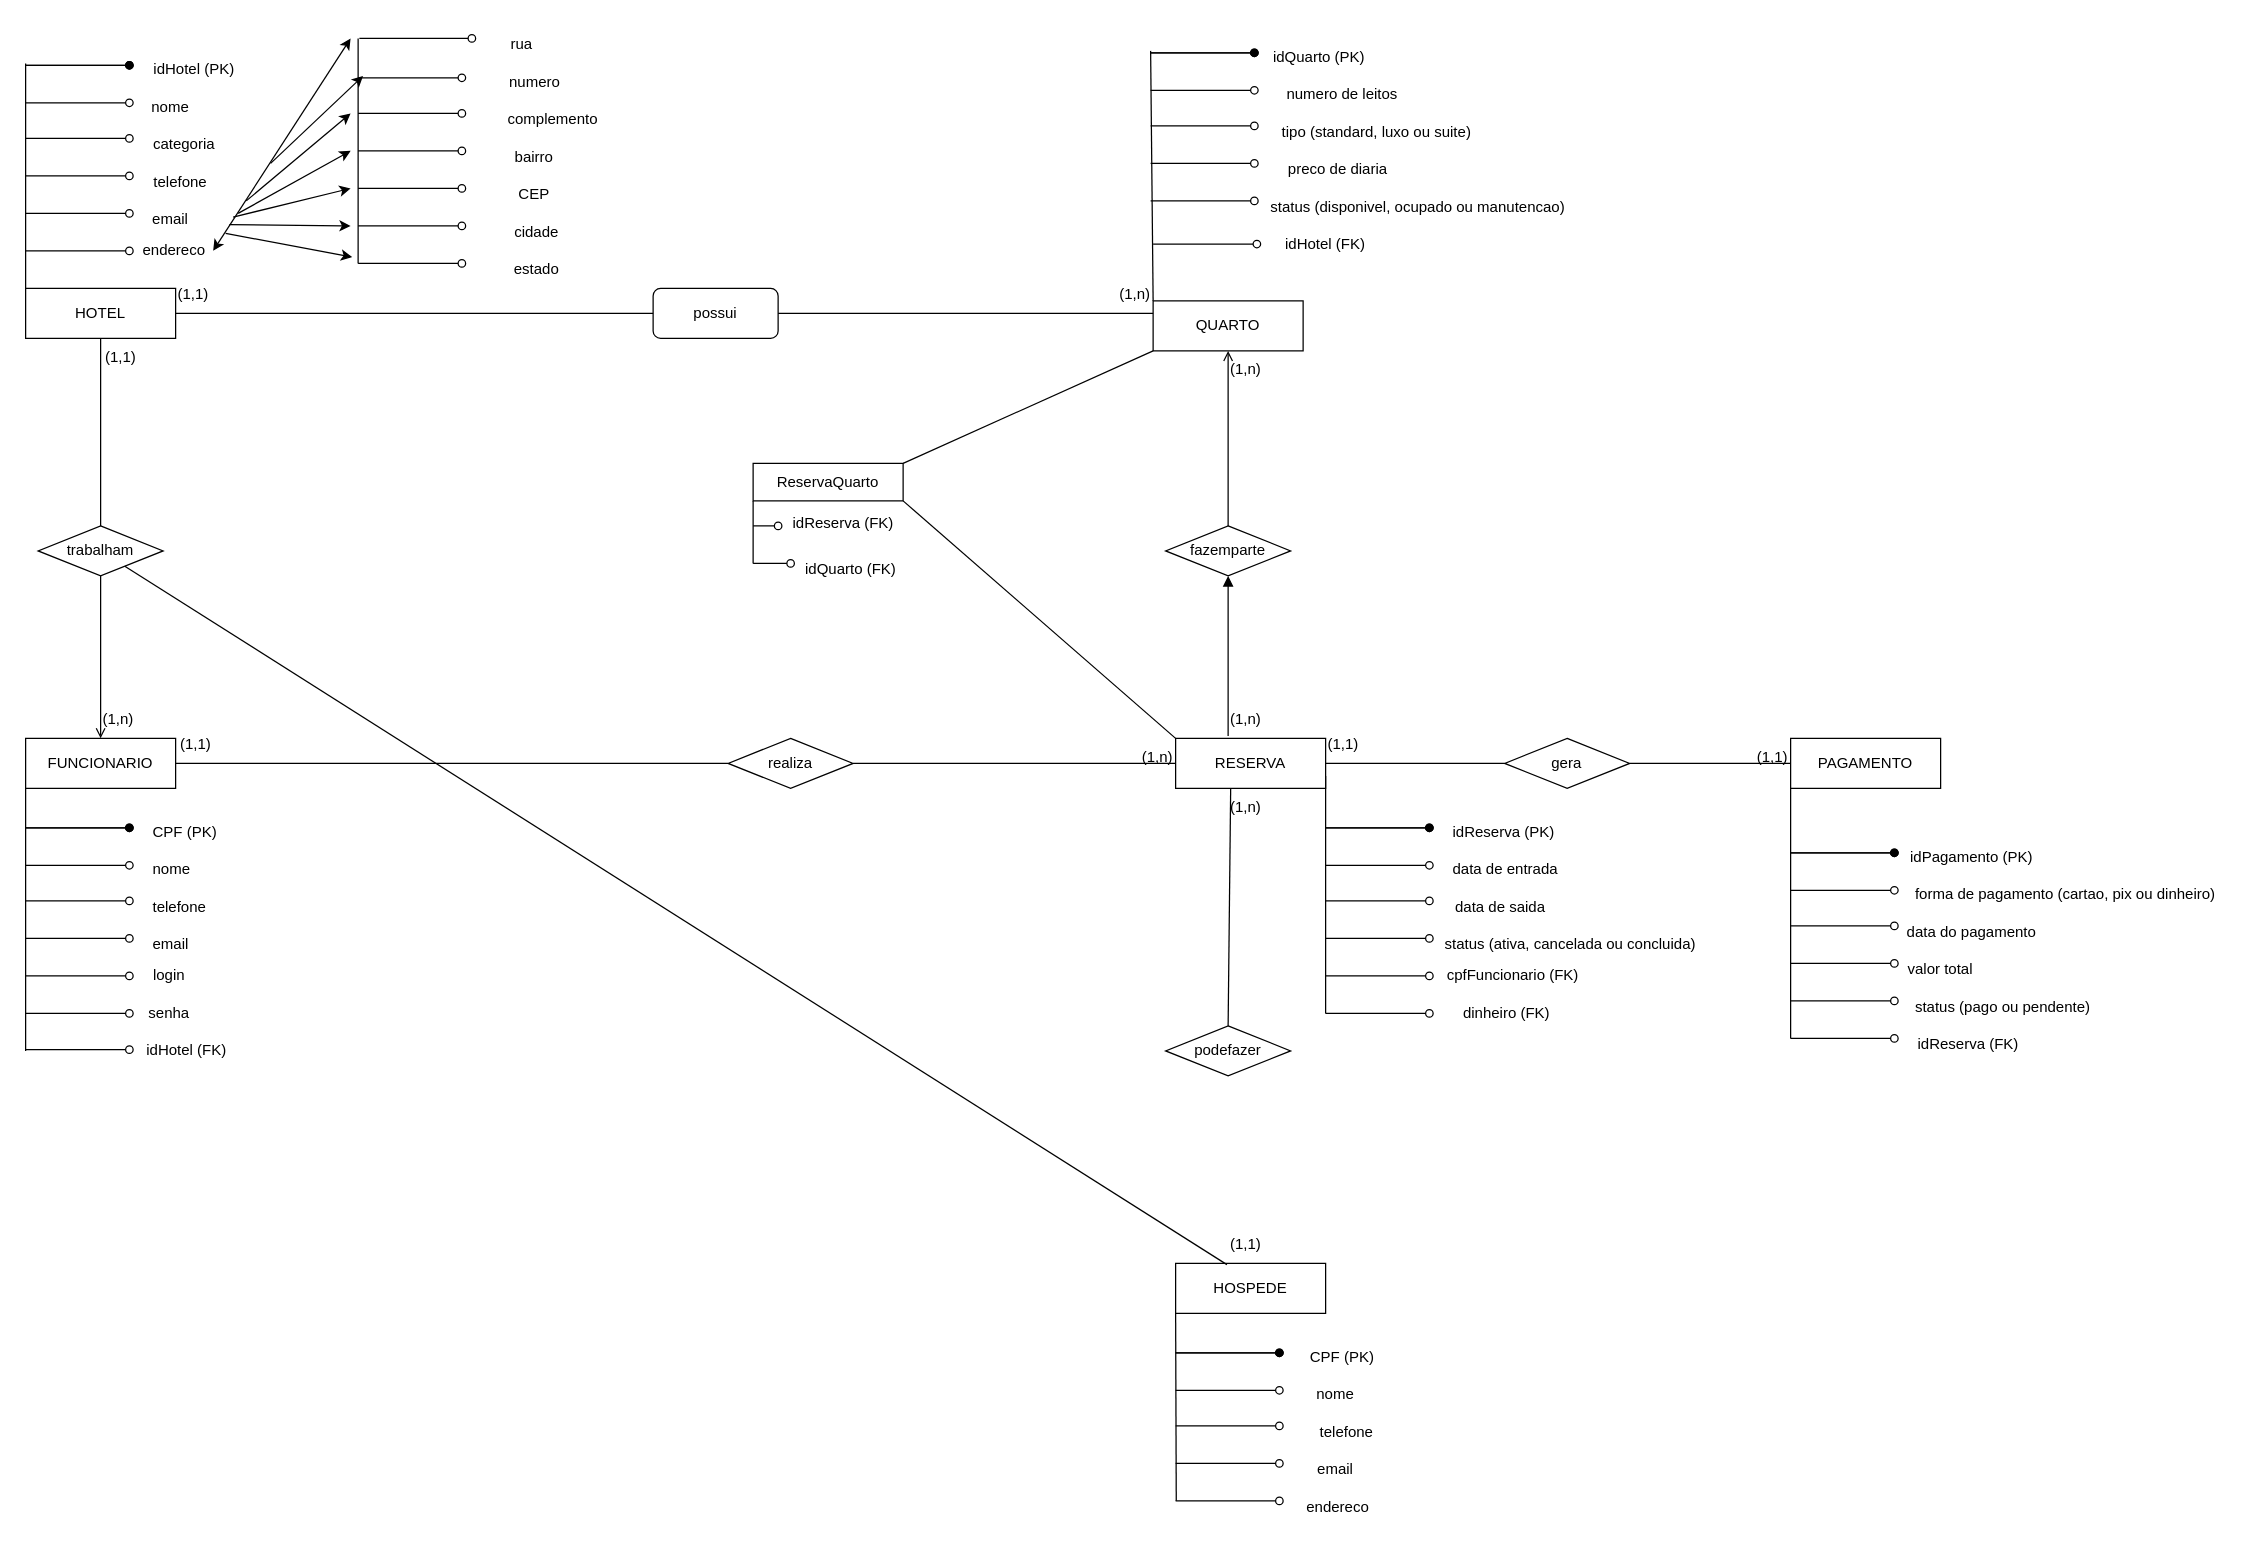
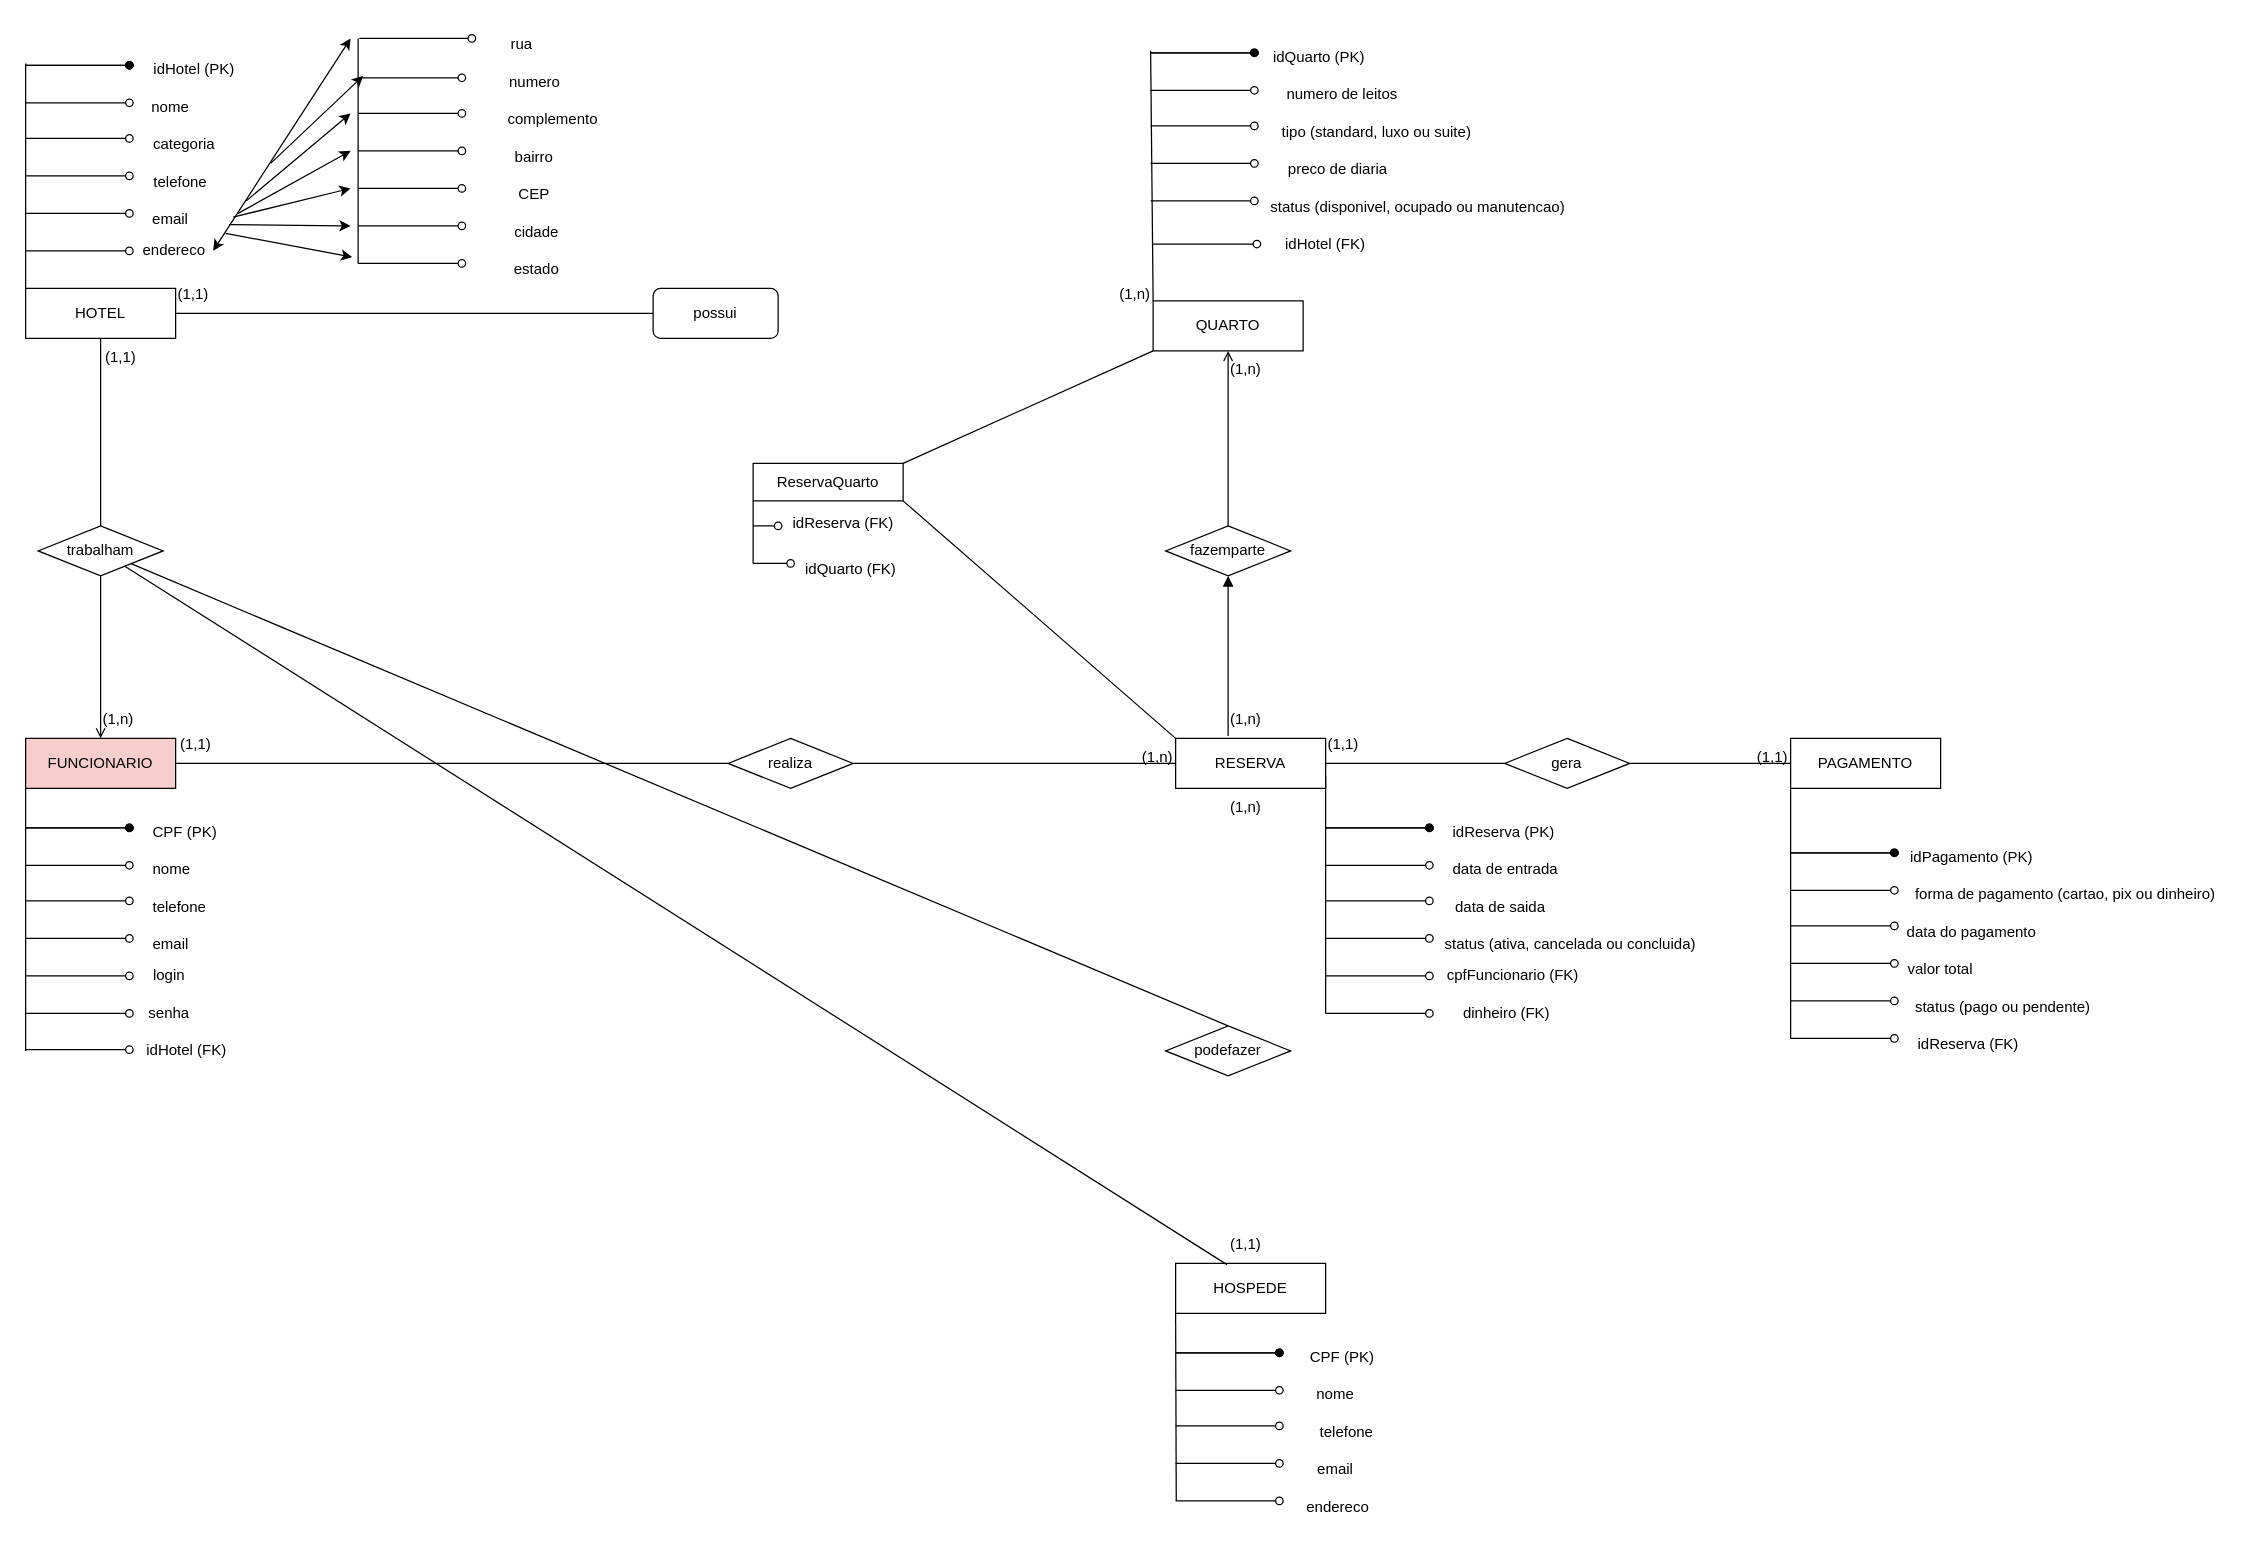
edge "possui" -- "QUARTO": removed
node "FUNCIONARIO": fillcolor #ffffff -> #f8cecc
edge "RESERVA" -- "podefazer": now "trabalham" -- "podefazer"
